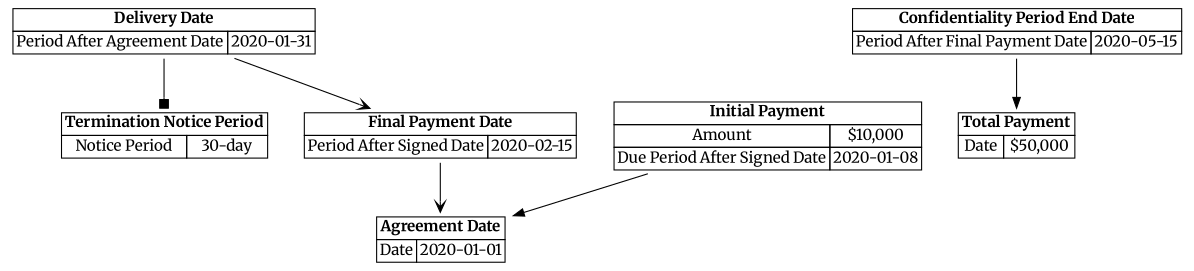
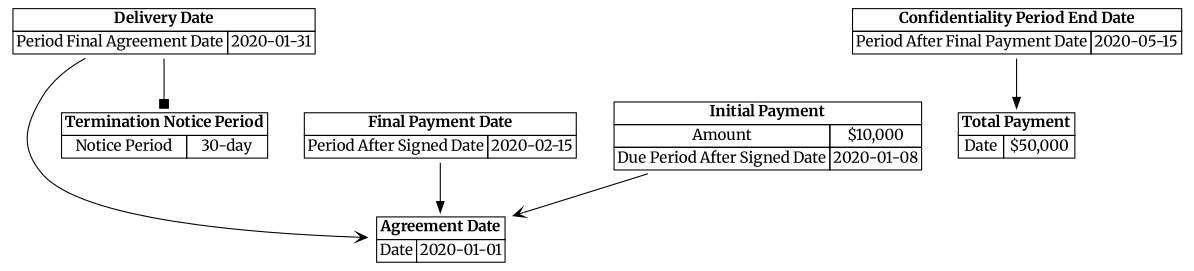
node "Delivery Date": text "Period After Agreement Date" -> "Period Final Agreement Date"
edge "Delivery Date" -> "Final Payment Date": now "Delivery Date" -> "Agreement Date"
edge "Final Payment Date" -> "Agreement Date": arrowhead vee -> normal
edge "Initial Payment" -> "Agreement Date": arrowhead normal -> vee
